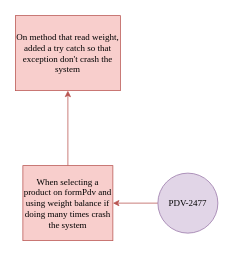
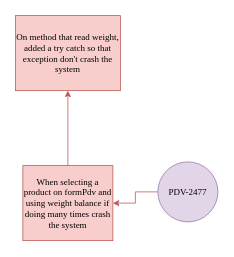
node "PDV-2477": moved (188, 203) -> (188, 192)
